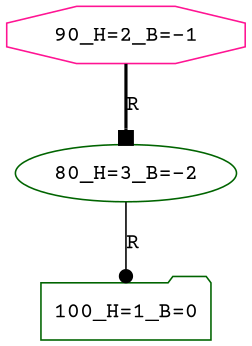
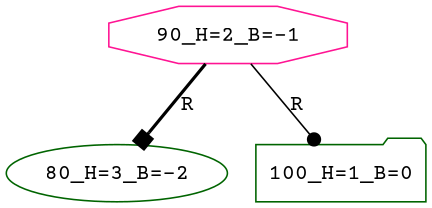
edge "80_H=3_B=-2" -> "100_H=1_B=0": now "90_H=2_B=-1" -> "100_H=1_B=0"
